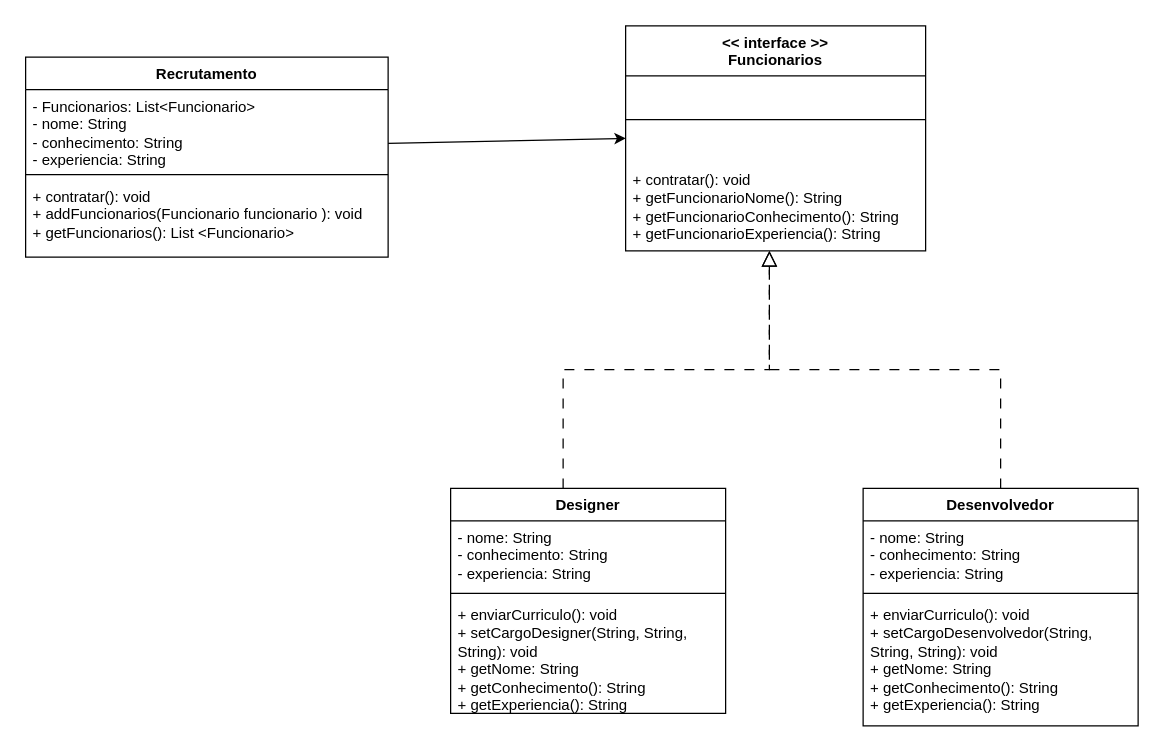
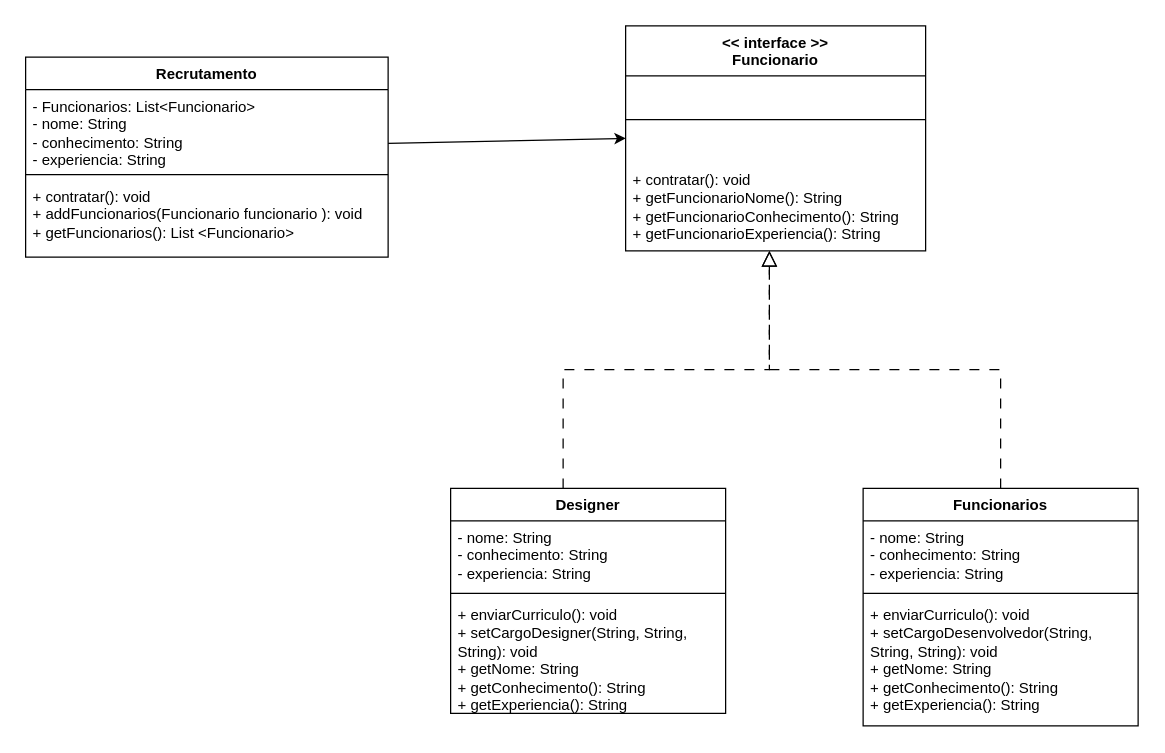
node "<< interface >> Funcionarios": label "<< interface >> Funcionarios" -> "<< interface >> Funcionario"
node "Desenvolvedor": label "Desenvolvedor" -> "Funcionarios"
